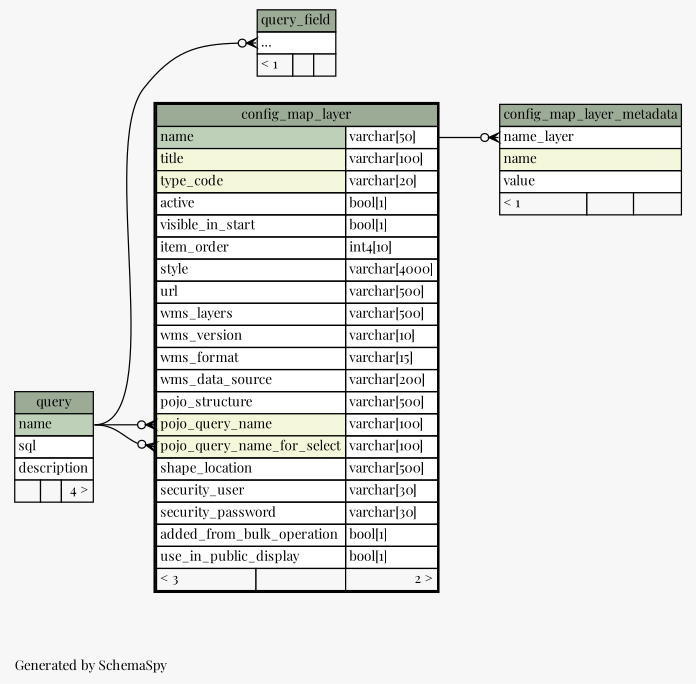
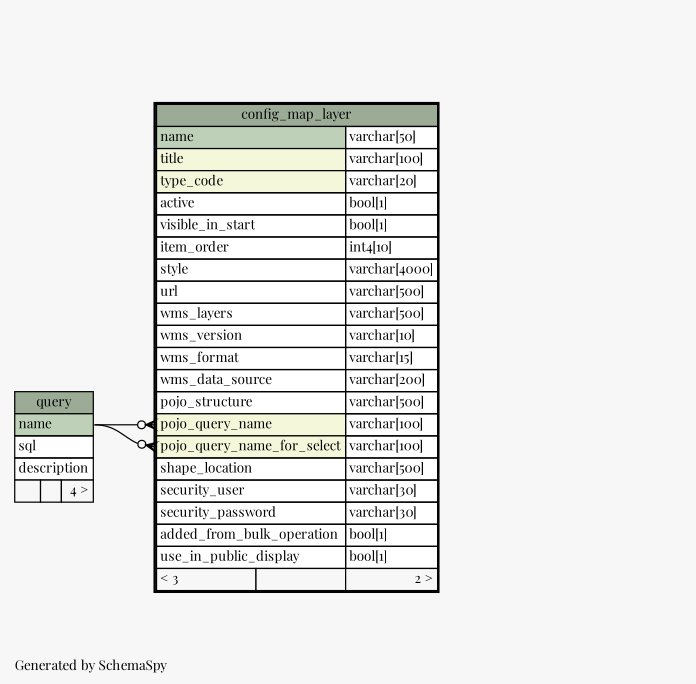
node "query_field": removed
node "config_map_layer_metadata": removed
